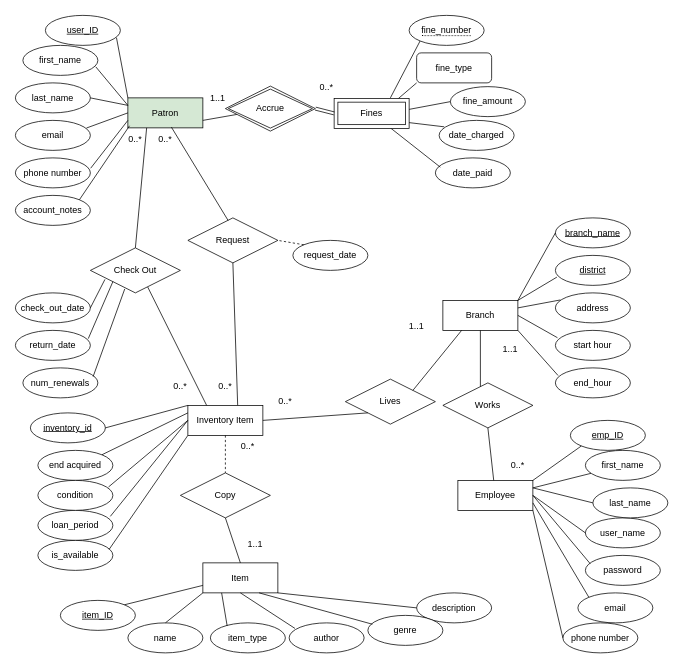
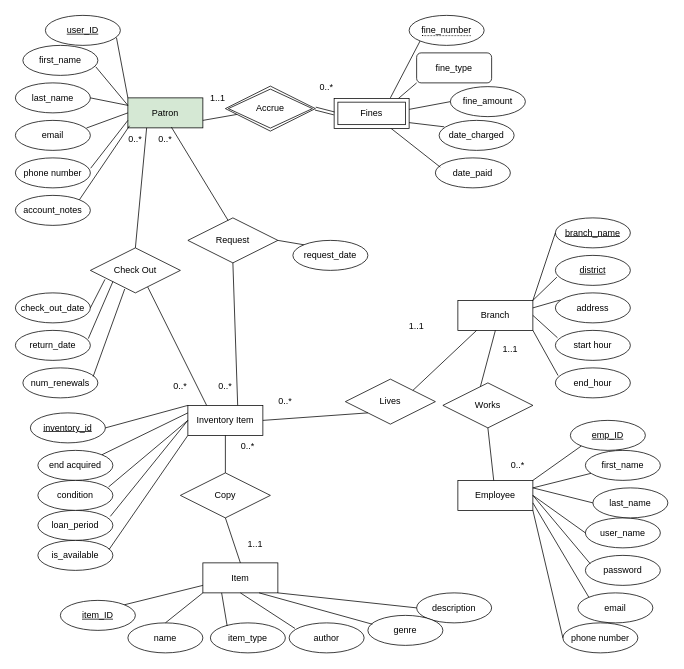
edge "Request" -- "request_date": style dashed -> solid
node "Branch": moved (480, 315) -> (495, 315)
edge "Inventory Item" -- "Copy": style dashed -> solid
